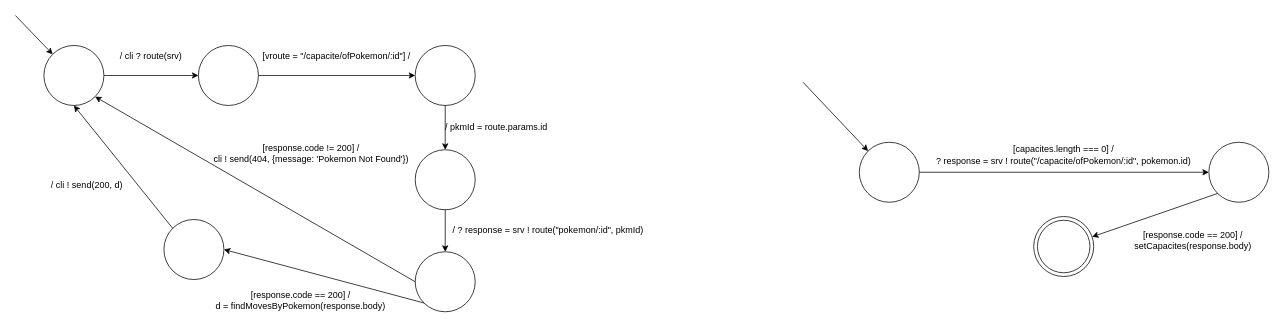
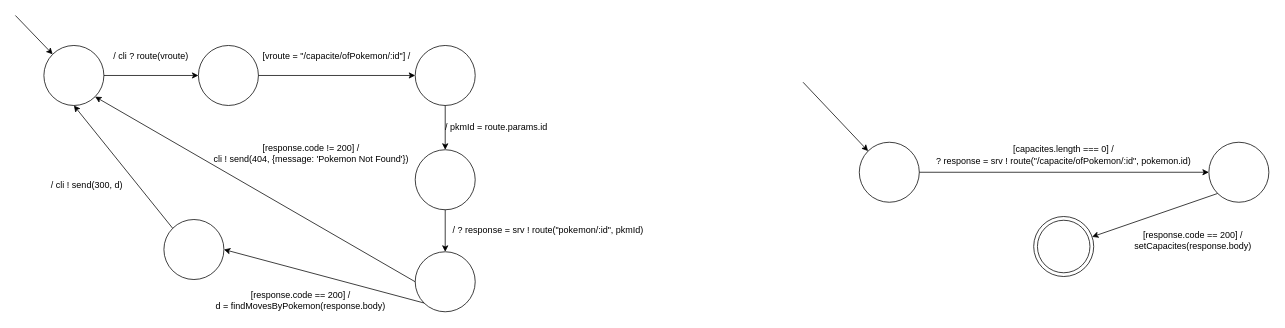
node "/ cli ? route(srv)": label "/ cli ? route(srv)" -> "/ cli ? route(vroute)"
node "/ cli ! send(200, d)": label "/ cli ! send(200, d)" -> "/ cli ! send(300, d)"
